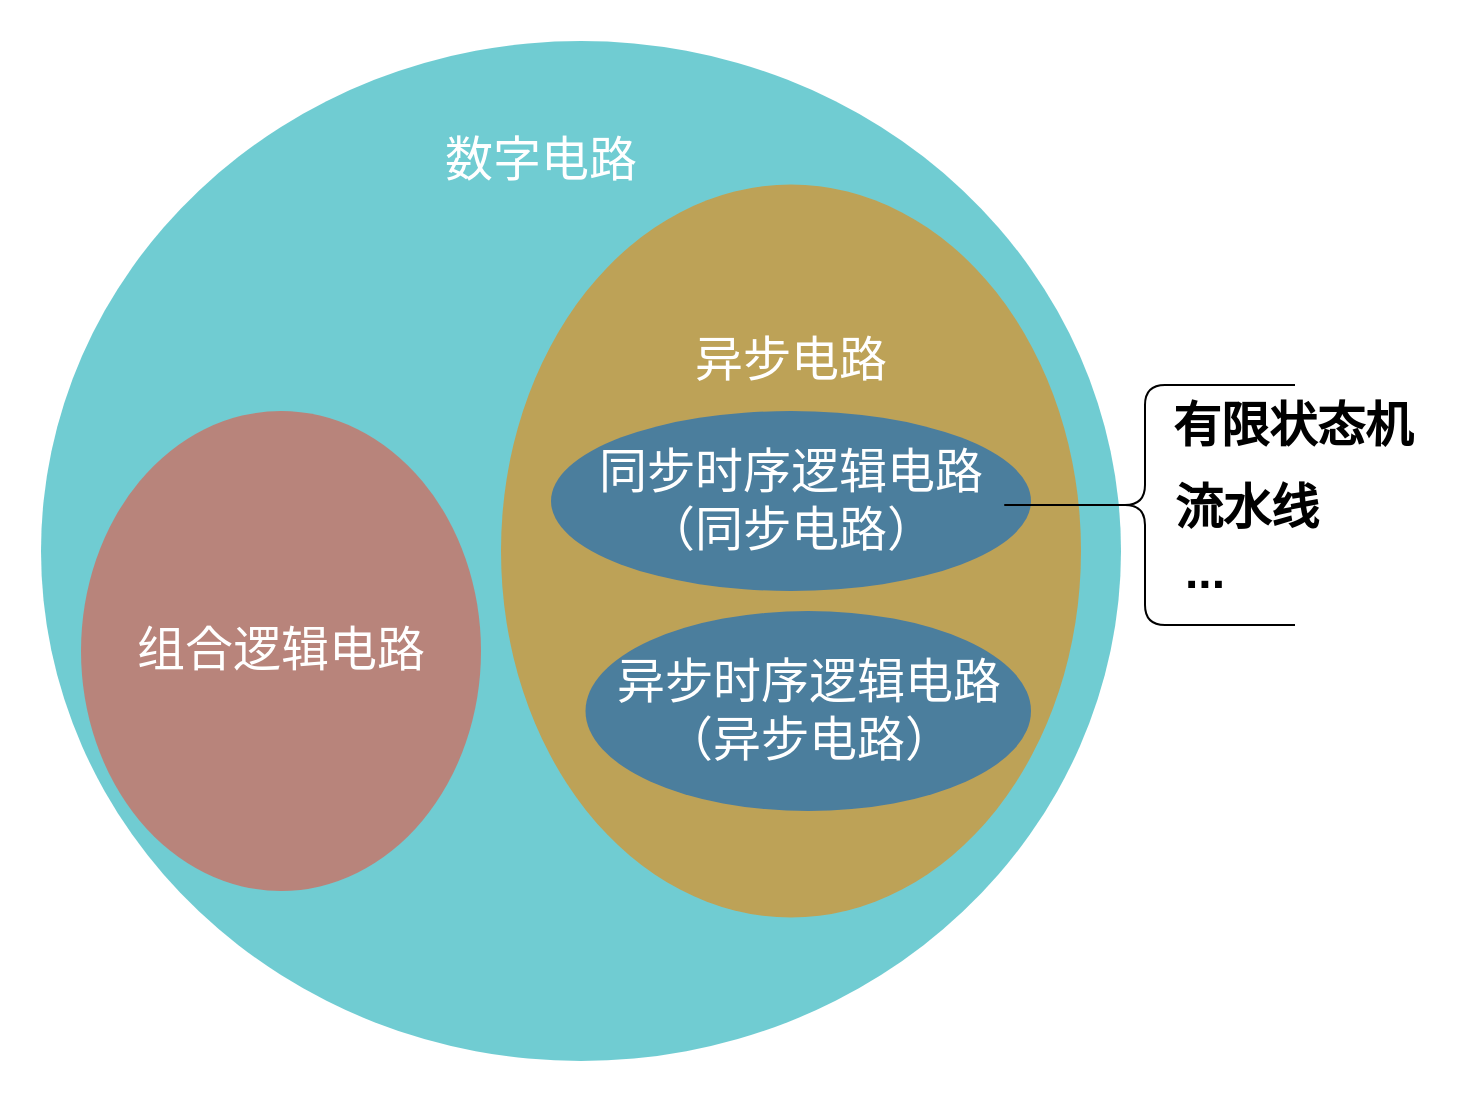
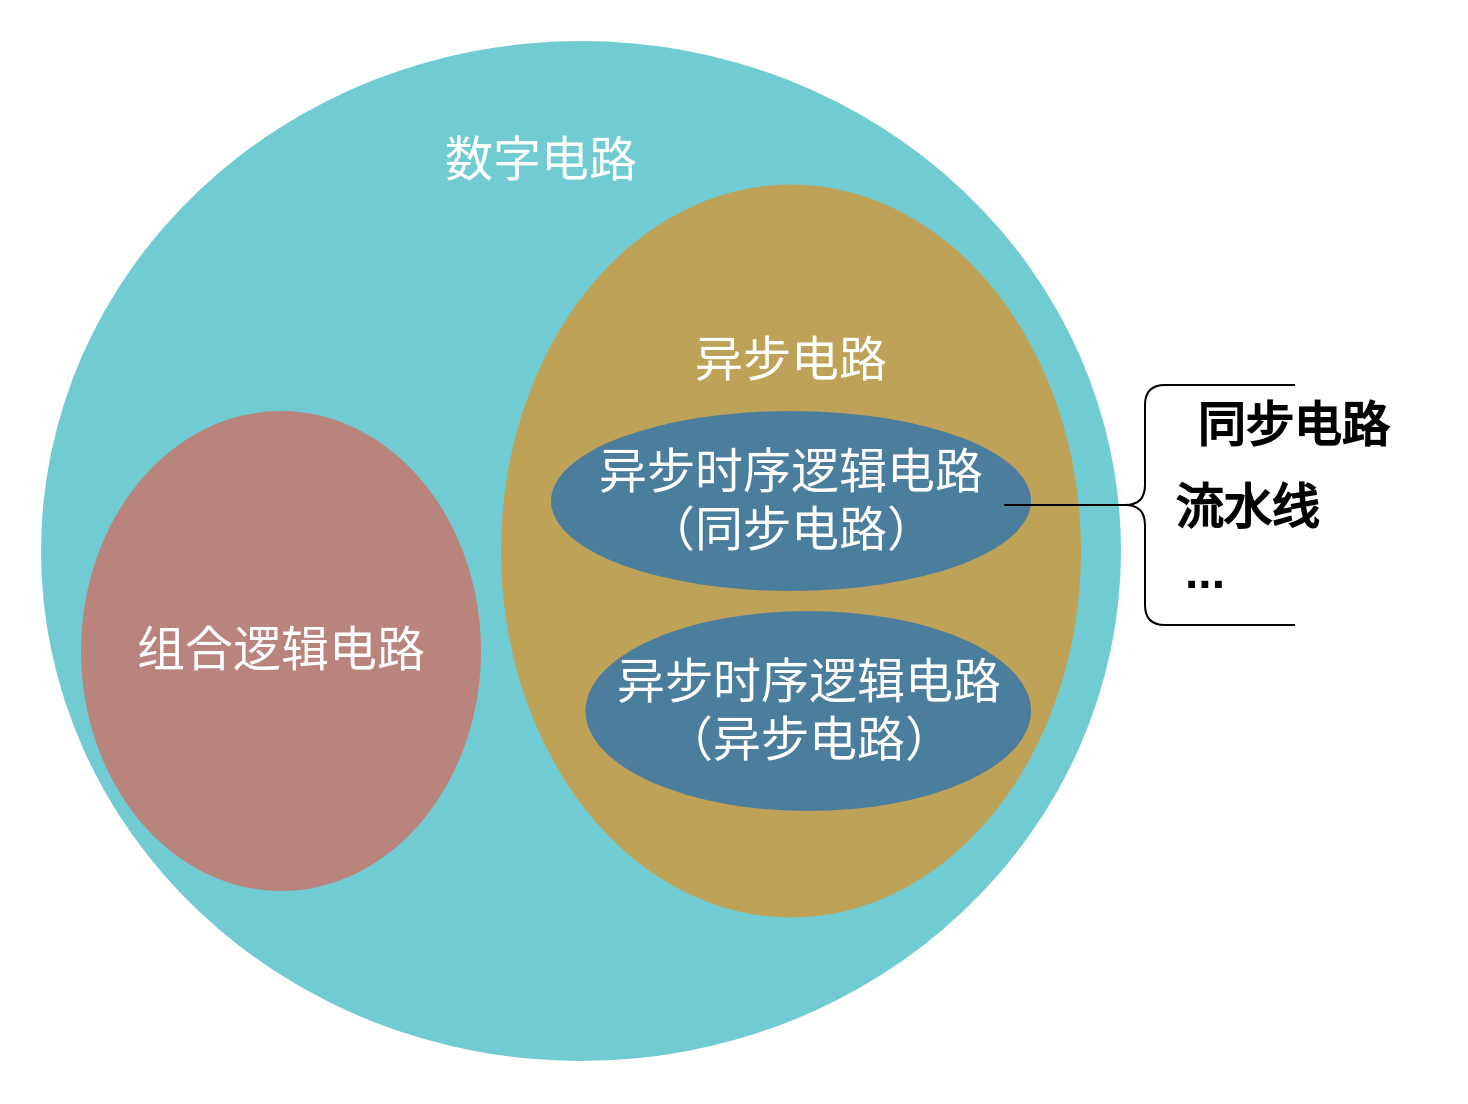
node "有限状态机": label "有限状态机" -> "同步电路"
node "同步时序逻辑电路 （同步电路）": label "同步时序逻辑电路 （同步电路）" -> "异步时序逻辑电路 （同步电路）"
